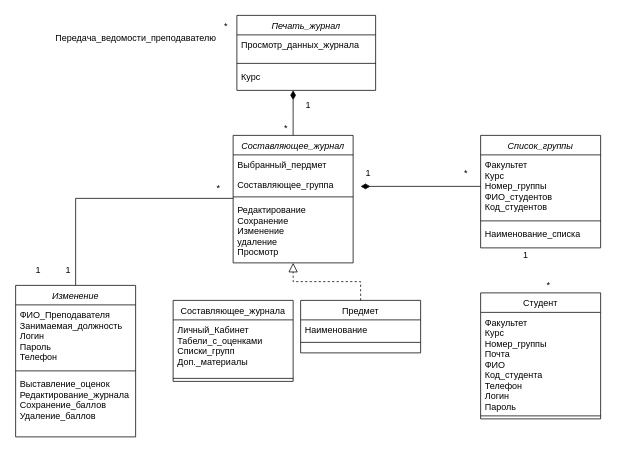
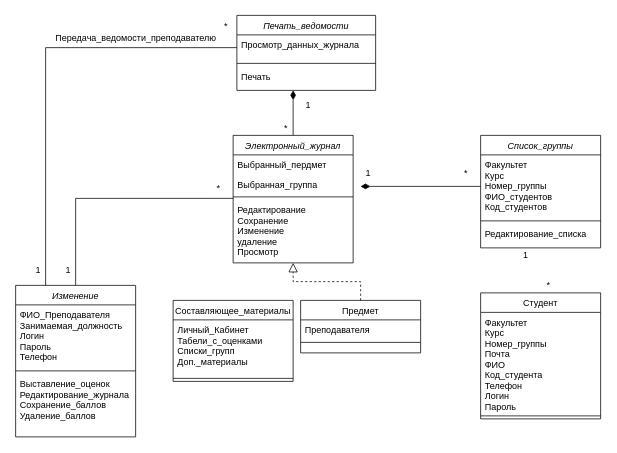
node "Печать_журнал": label "Печать_журнал" -> "Печать_ведомости"
edge "Просмотр_данных_журнала" -- "Изменение": added
node "Курс": label "Курс" -> "Печать"
node "Составляющее_журнал": label "Составляющее_журнал" -> "Электронный_журнал"
node "Составляющее_группа": label "Составляющее_группа" -> "Выбранная_группа"
node "Наименование_списка": label "Наименование_списка" -> "Редактирование_списка"
node "Составляющее_журнала": label "Составляющее_журнала" -> "Составляющее_материалы"
node "Наименование": label "Наименование" -> "Преподавателя"
